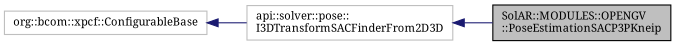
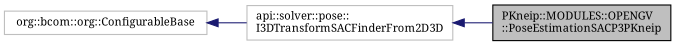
node "org::bcom::xpcf::ConfigurableBase": label "org::bcom::xpcf::ConfigurableBase" -> "org::bcom::org::ConfigurableBase"
node "SolAR::MODULES::OPENGV ::PoseEstimationSACP3PKneip": label "SolAR::MODULES::OPENGV ::PoseEstimationSACP3PKneip" -> "PKneip::MODULES::OPENGV ::PoseEstimationSACP3PKneip"
